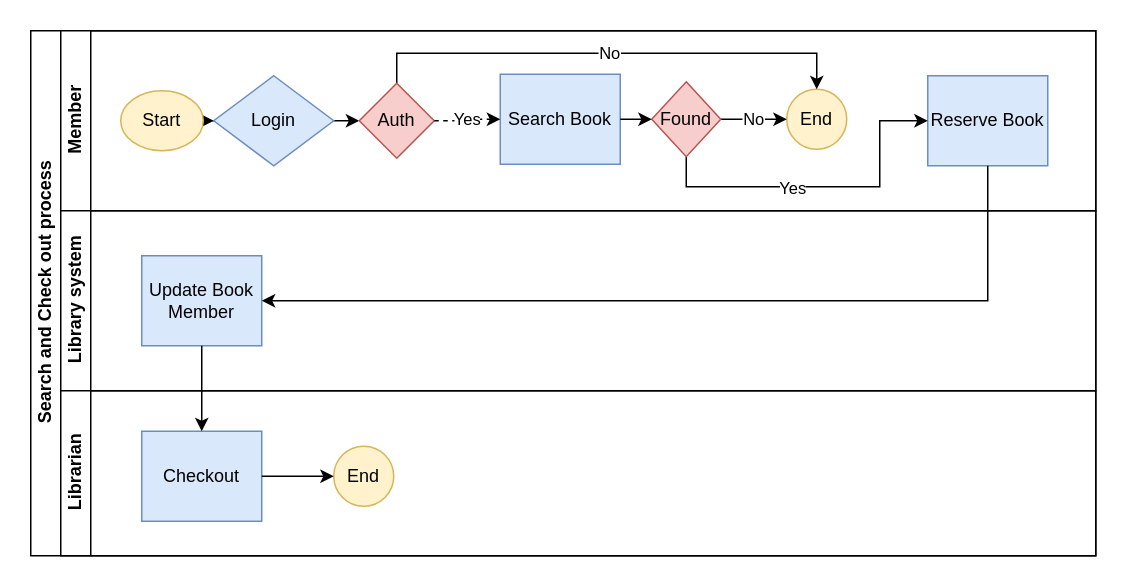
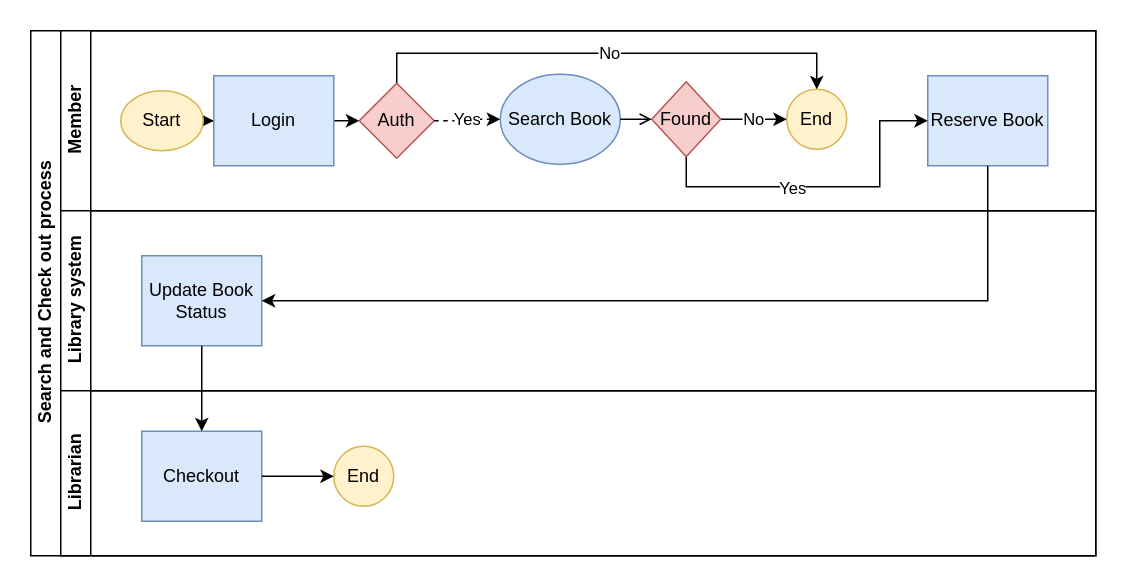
node "Search Book": shape rectangle -> ellipse
edge "Search Book" -> "Found": arrowhead classic -> open
edge "Start" -> "Login": style dashed -> solid
node "Login": shape diamond -> rectangle
node "Update Book Member": label "Update Book Member" -> "Update Book Status"
